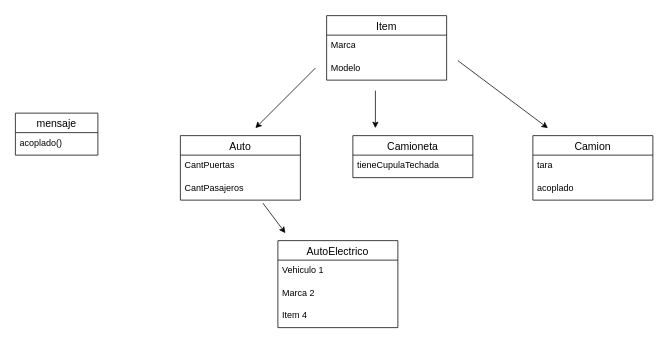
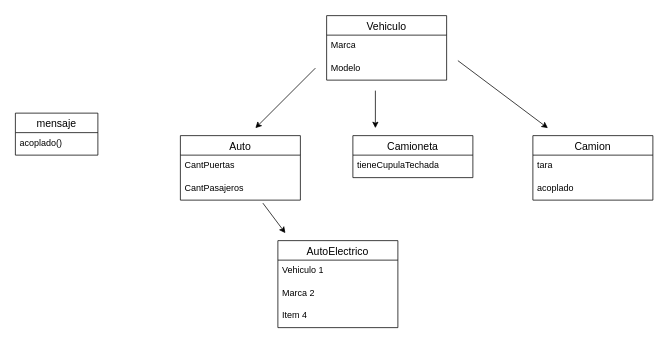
node "Item": label "Item" -> "Vehiculo"
